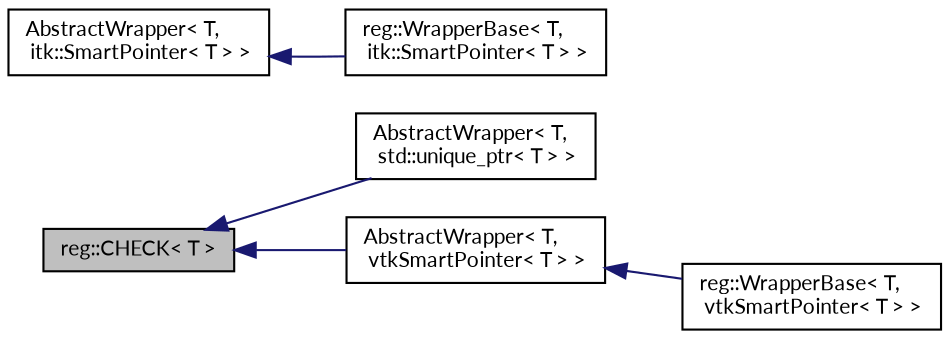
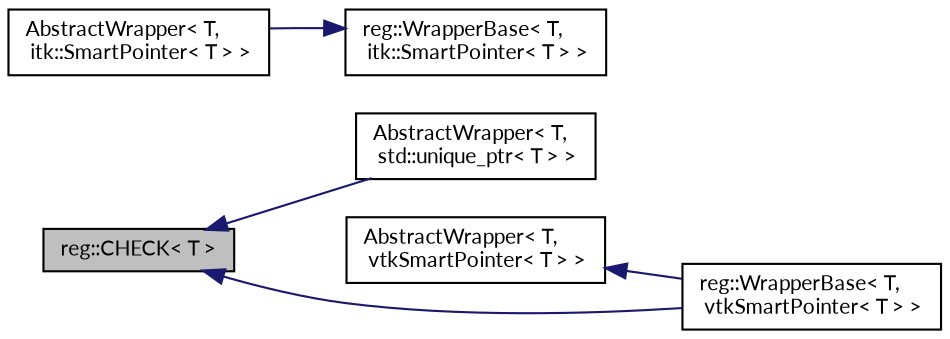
edge "reg::WrapperBase< T, itk::SmartPointer< T > >" -> "AbstractWrapper< T, itk::SmartPointer< T > >": reversed
edge "AbstractWrapper< T, vtkSmartPointer< T > >" -> "reg::CHECK< T >": now "reg::WrapperBase< T, vtkSmartPointer< T > >" -> "reg::CHECK< T >"
